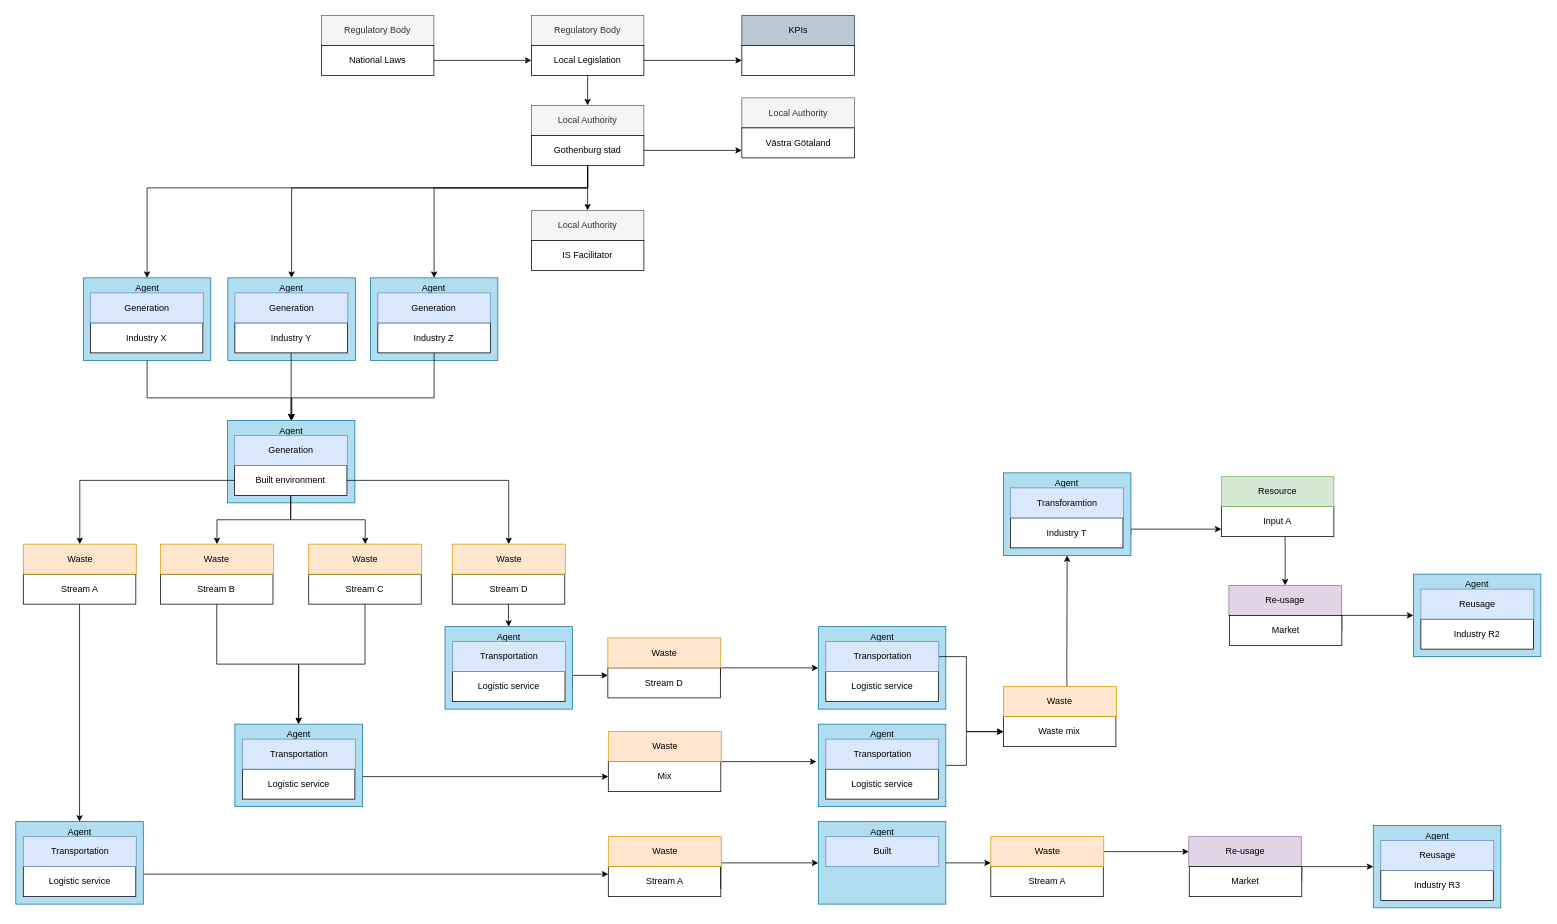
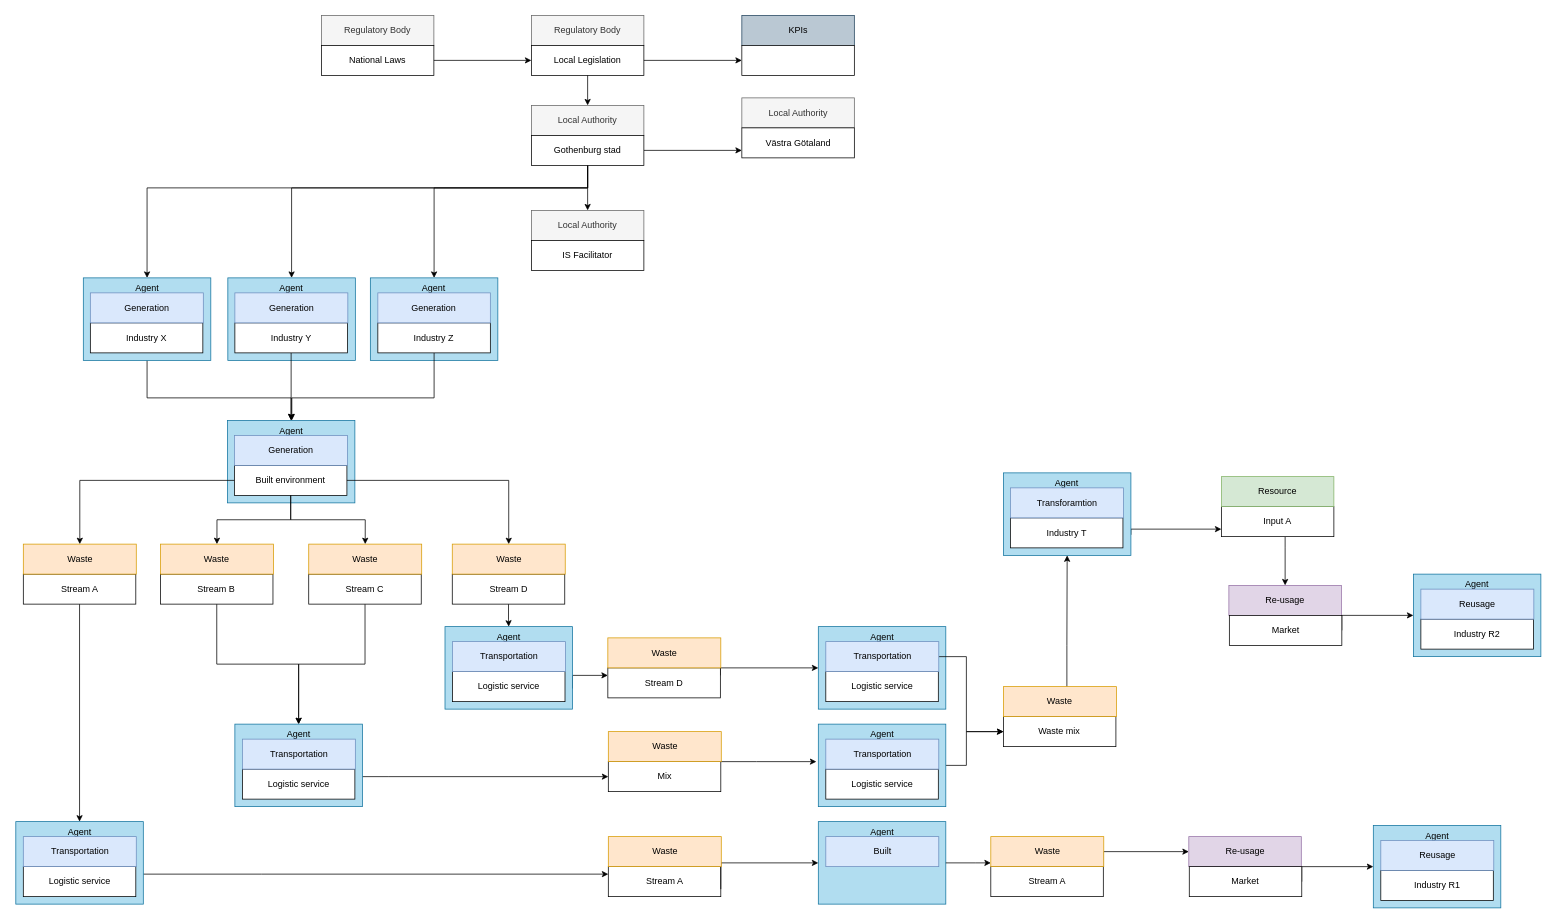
node "Industry R3": label "Industry R3" -> "Industry R1"
